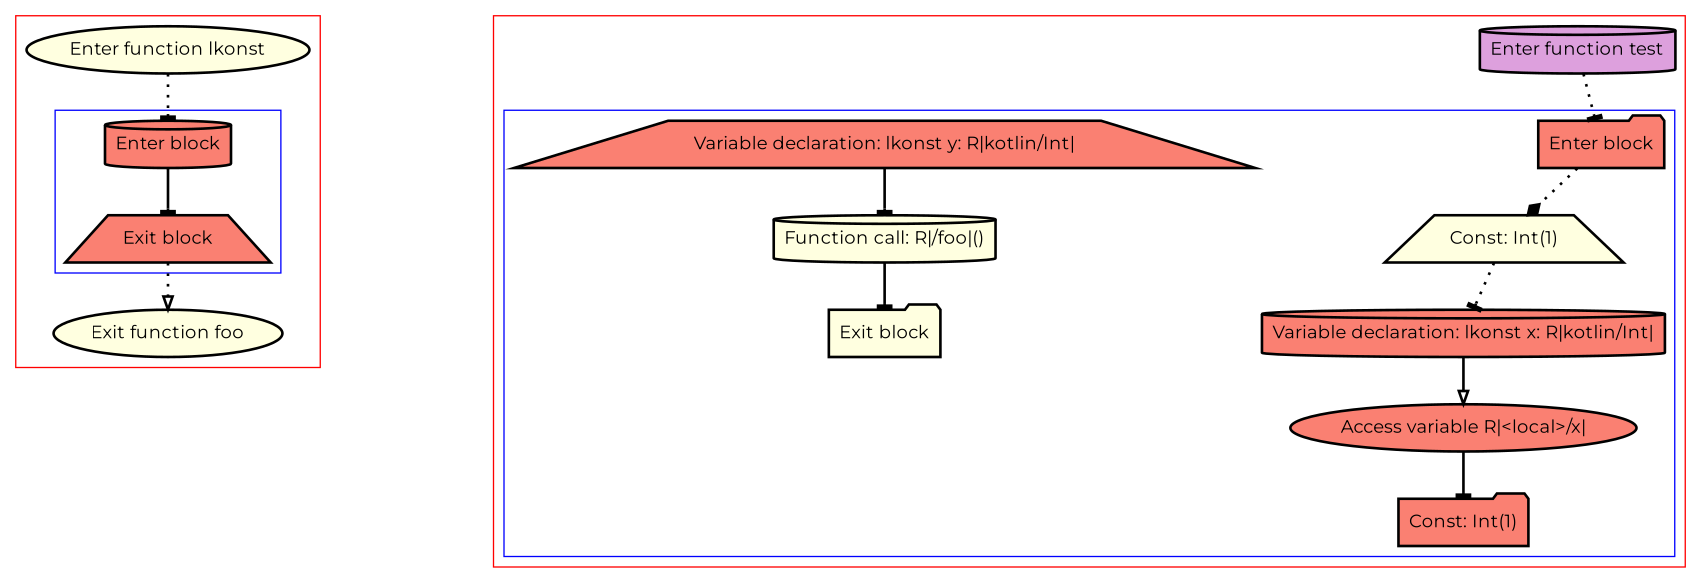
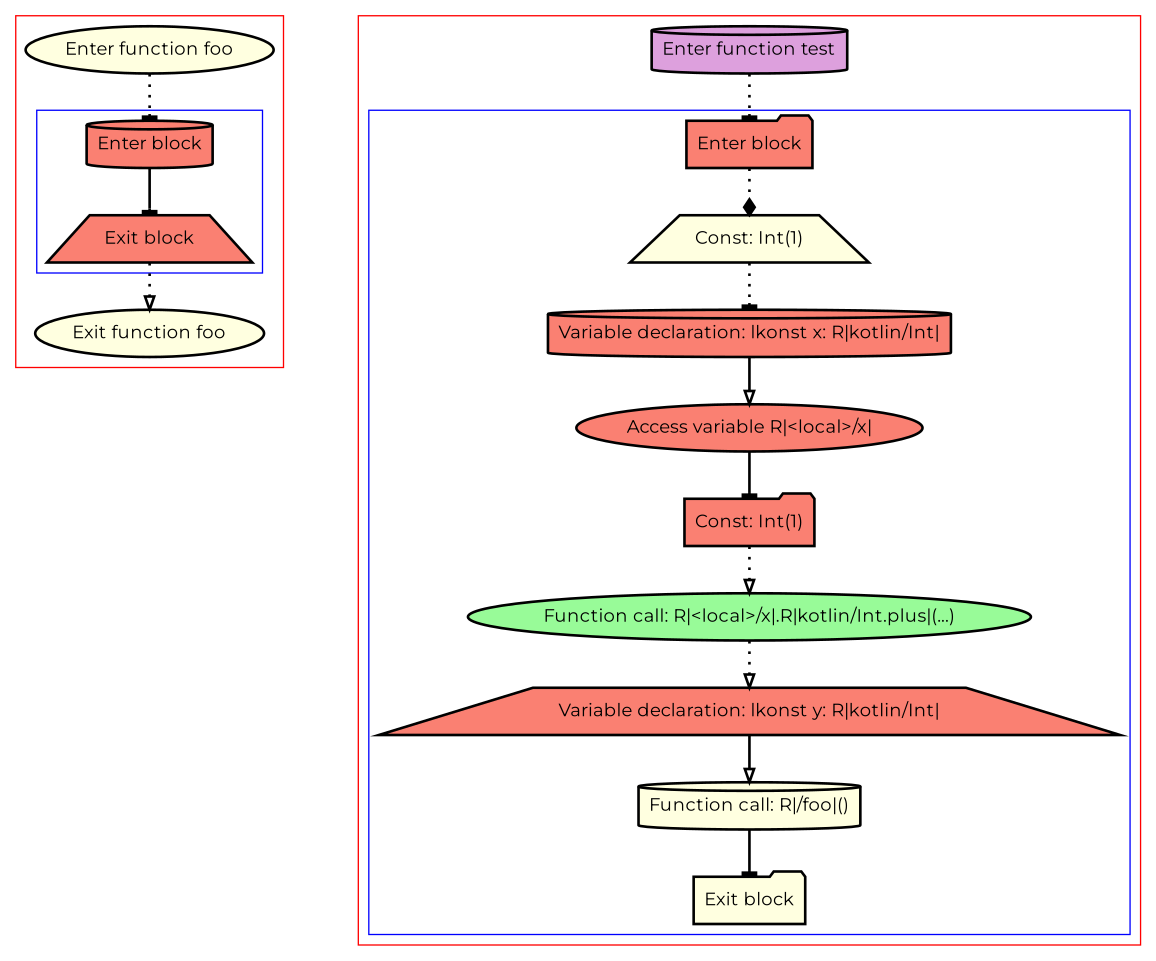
node "Enter function lkonst": label "Enter function lkonst" -> "Enter function foo"
edge "Variable declaration: lkonst y: R|kotlin/Int|" -> "Function call: R|/foo|()": arrowhead tee -> onormal
node "Function call: R|<local>/x|.R|kotlin/Int.plus|(...)": added
